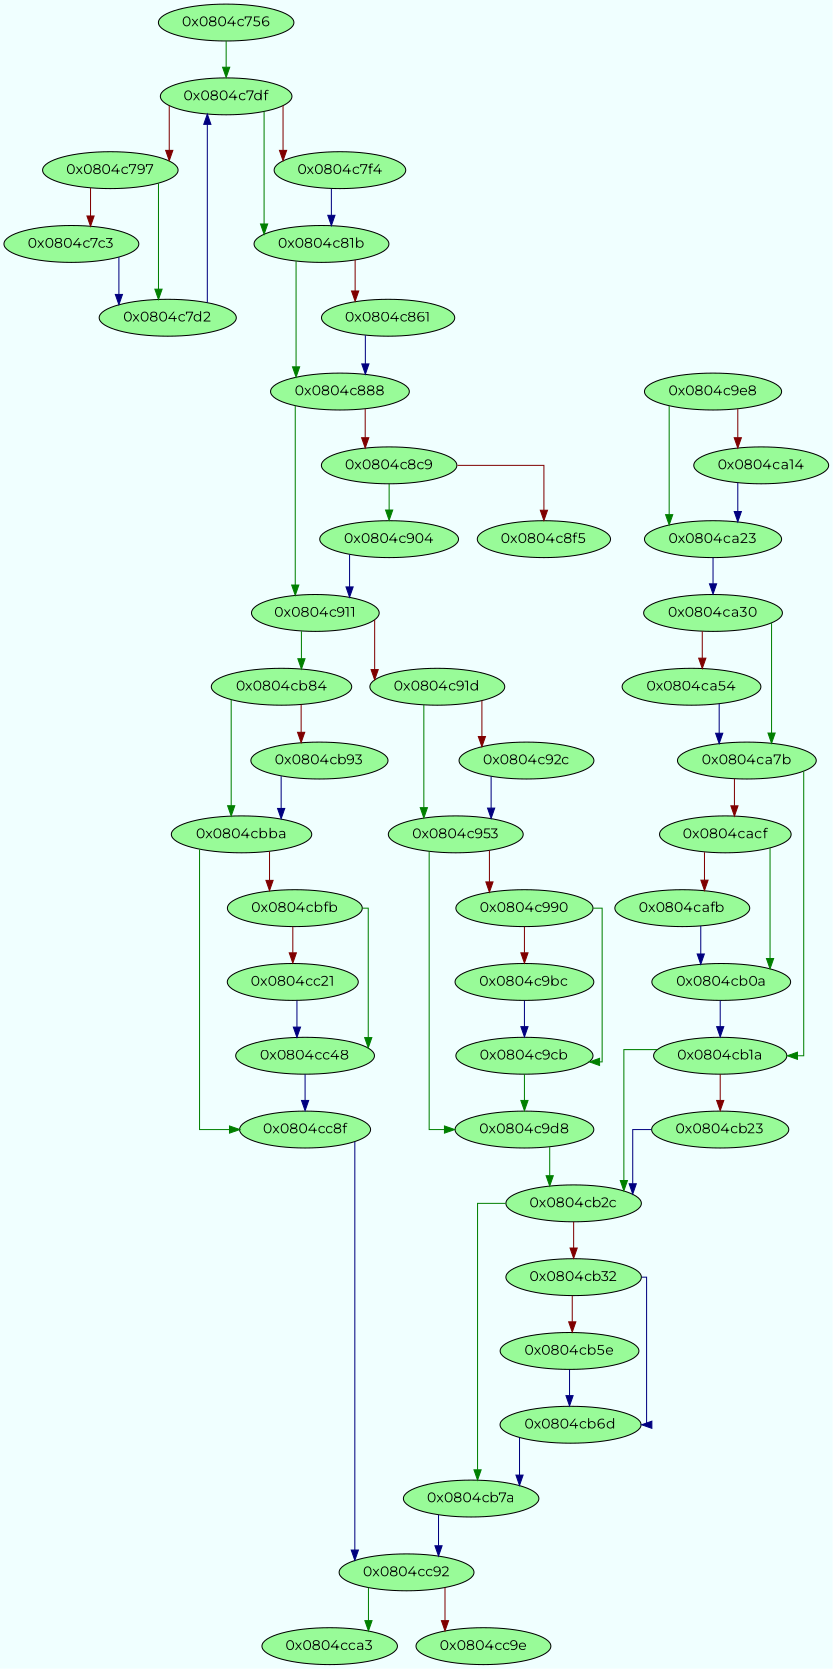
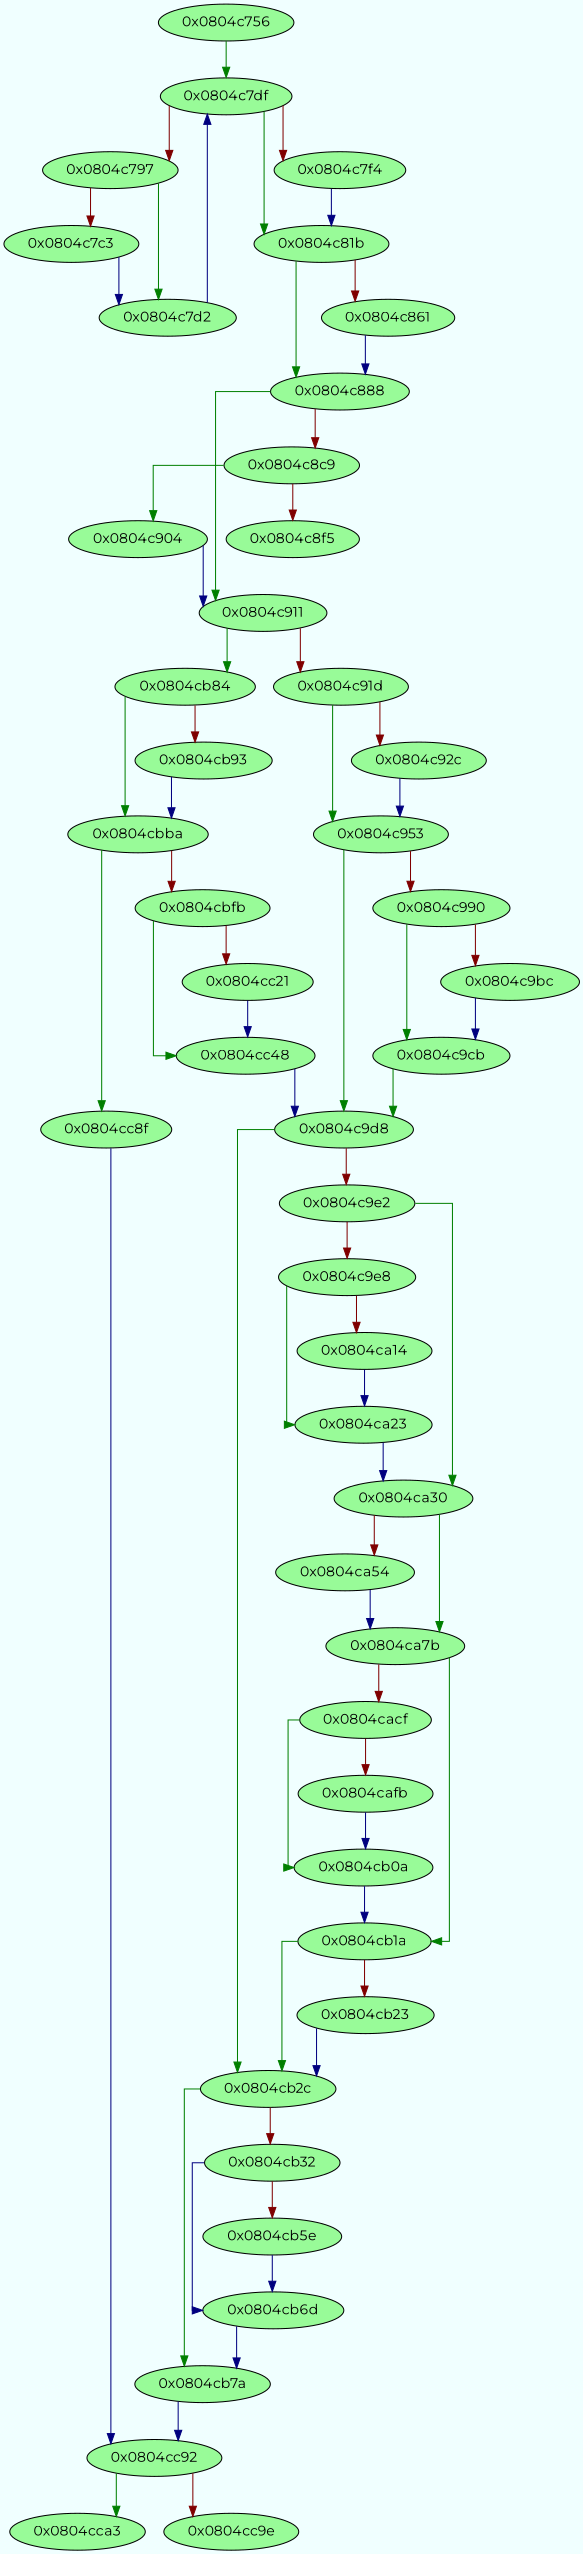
edge "0x0804cc48" -> "0x0804cc8f": now "0x0804cc48" -> "0x0804c9d8"
node "0x0804c9e2": added
